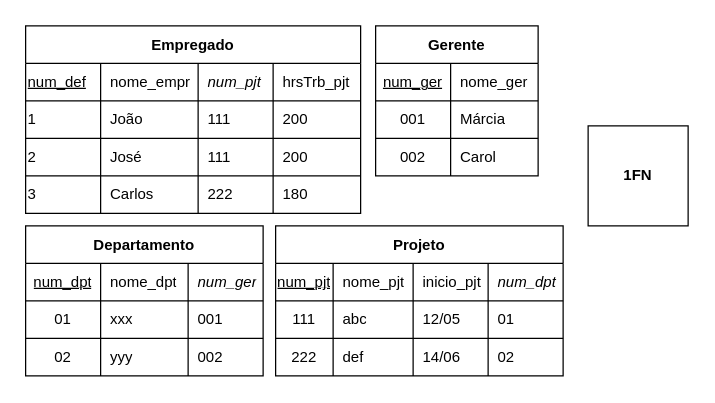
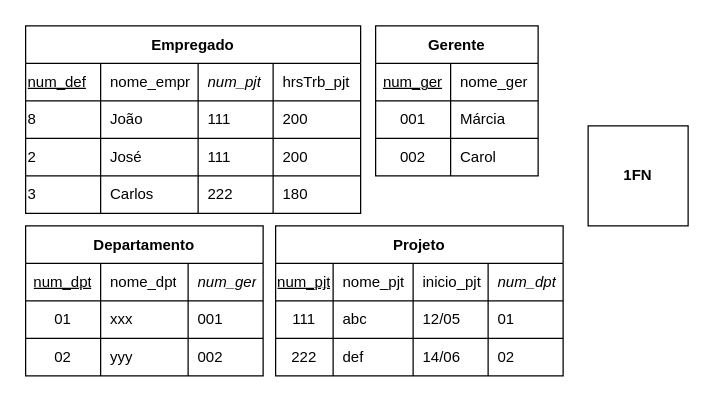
node "1": label "1" -> "8"
